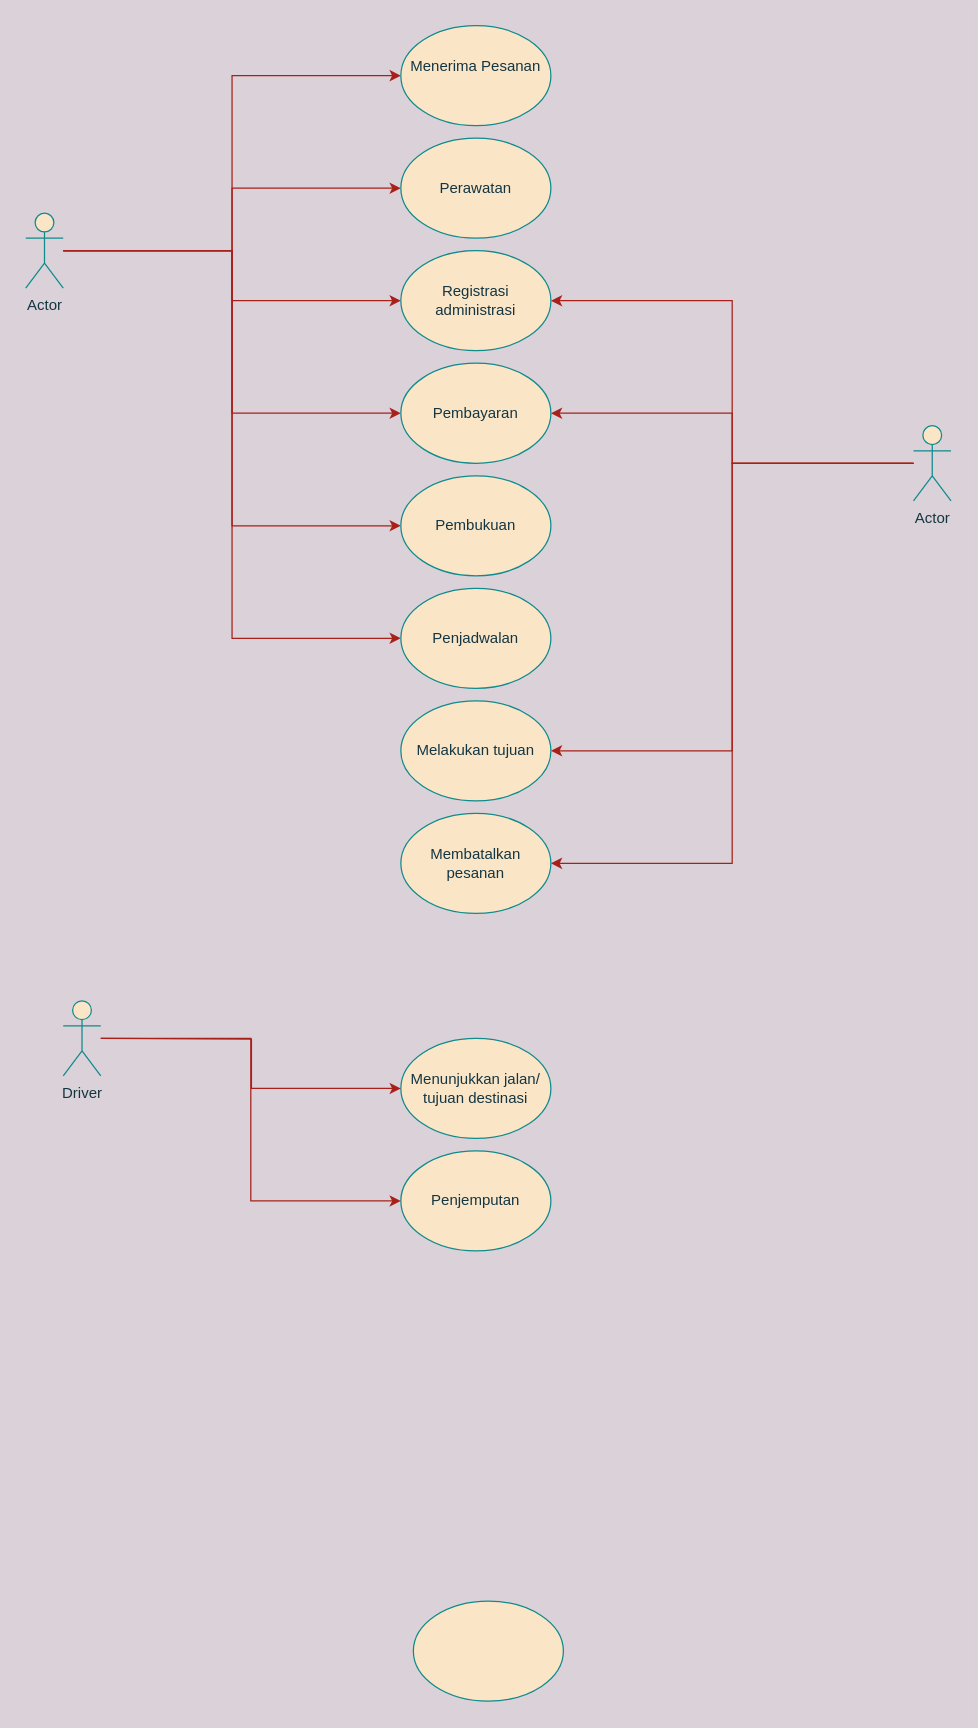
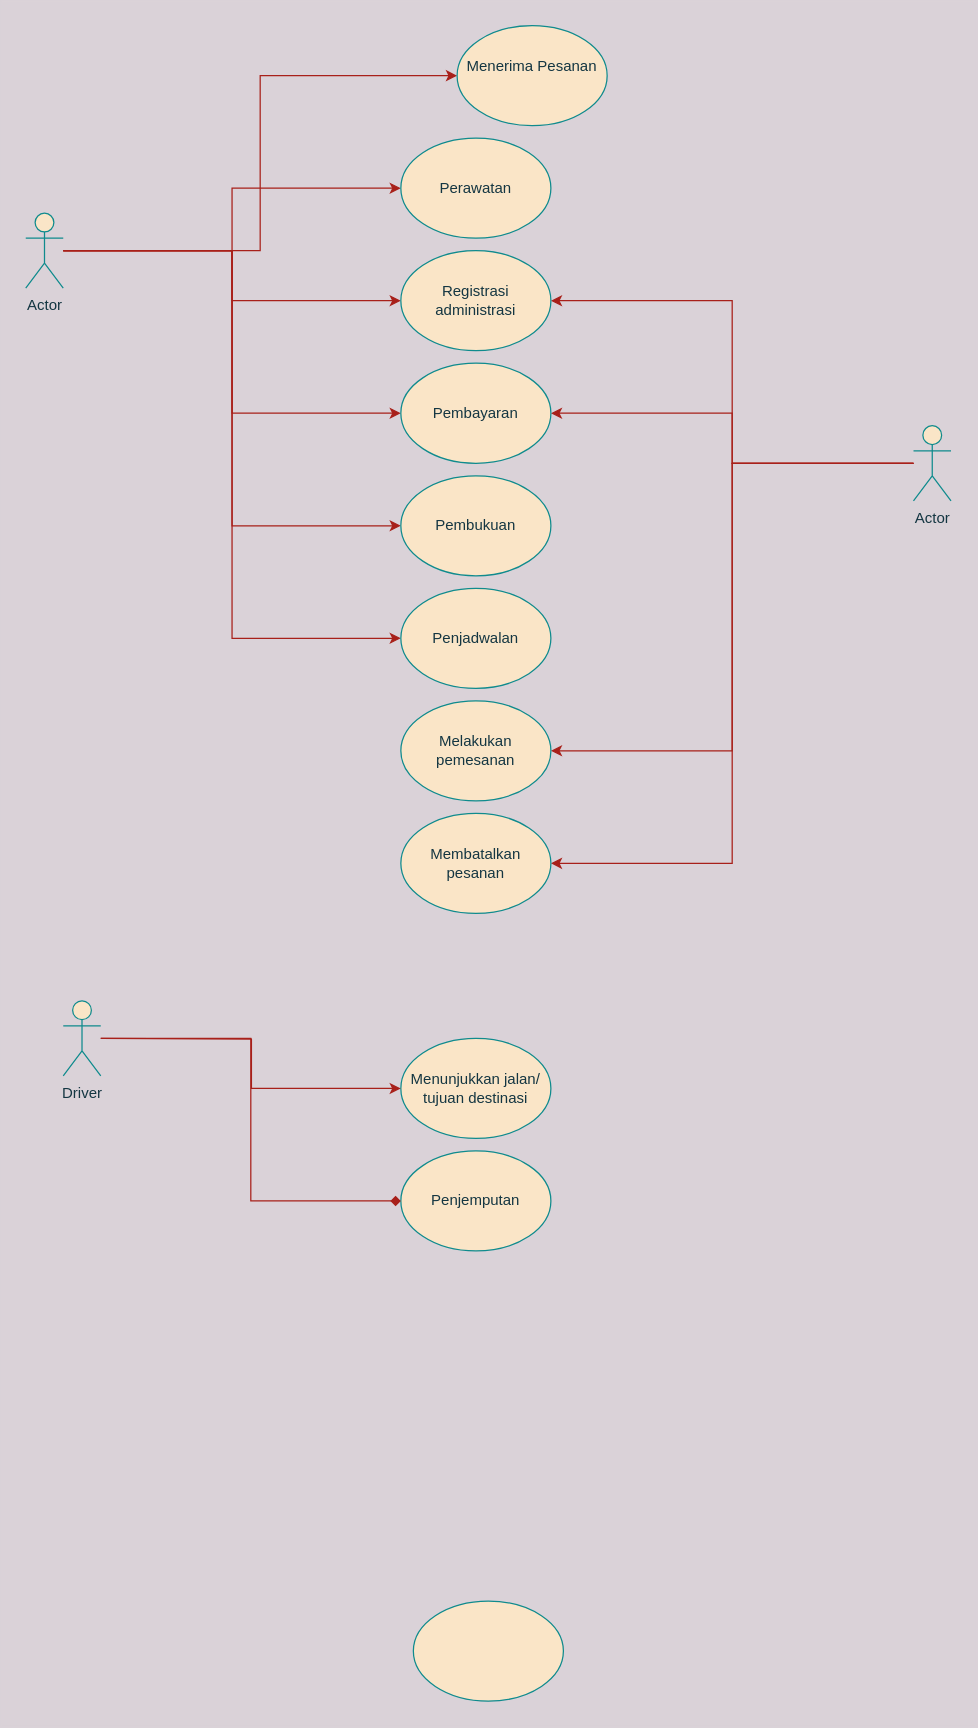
node "Menerima Pesanan": moved (476, 76) -> (532, 76)
node "Melakukan tujuan": label "Melakukan tujuan" -> "Melakukan pemesanan"
edge "Driver" -> "Penjemputan": arrowhead classic -> diamond
